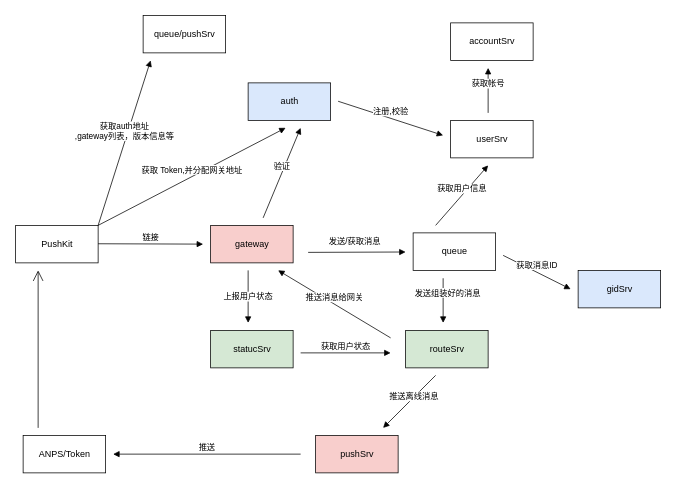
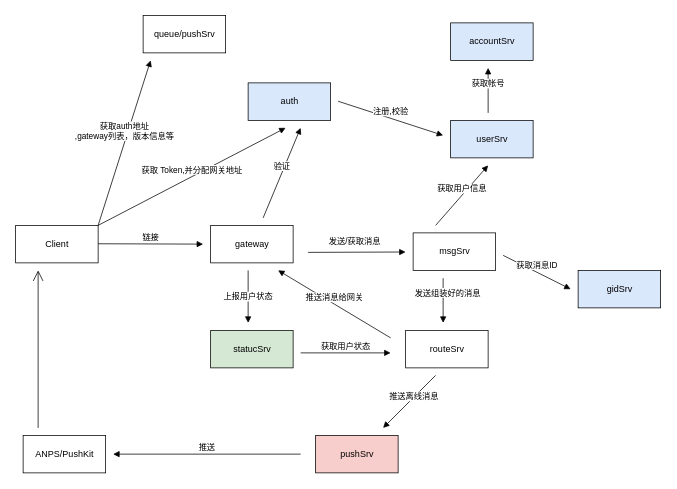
node "accountSrv": fillcolor #ffffff -> #dae8fc
node "userSrv": fillcolor #ffffff -> #dae8fc
node "PushKit": label "PushKit" -> "Client"
node "gateway": fillcolor #f8cecc -> #ffffff
node "queue": label "queue" -> "msgSrv"
node "routeSrv": fillcolor #d5e8d4 -> #ffffff
node "ANPS/Token": label "ANPS/Token" -> "ANPS/PushKit"
